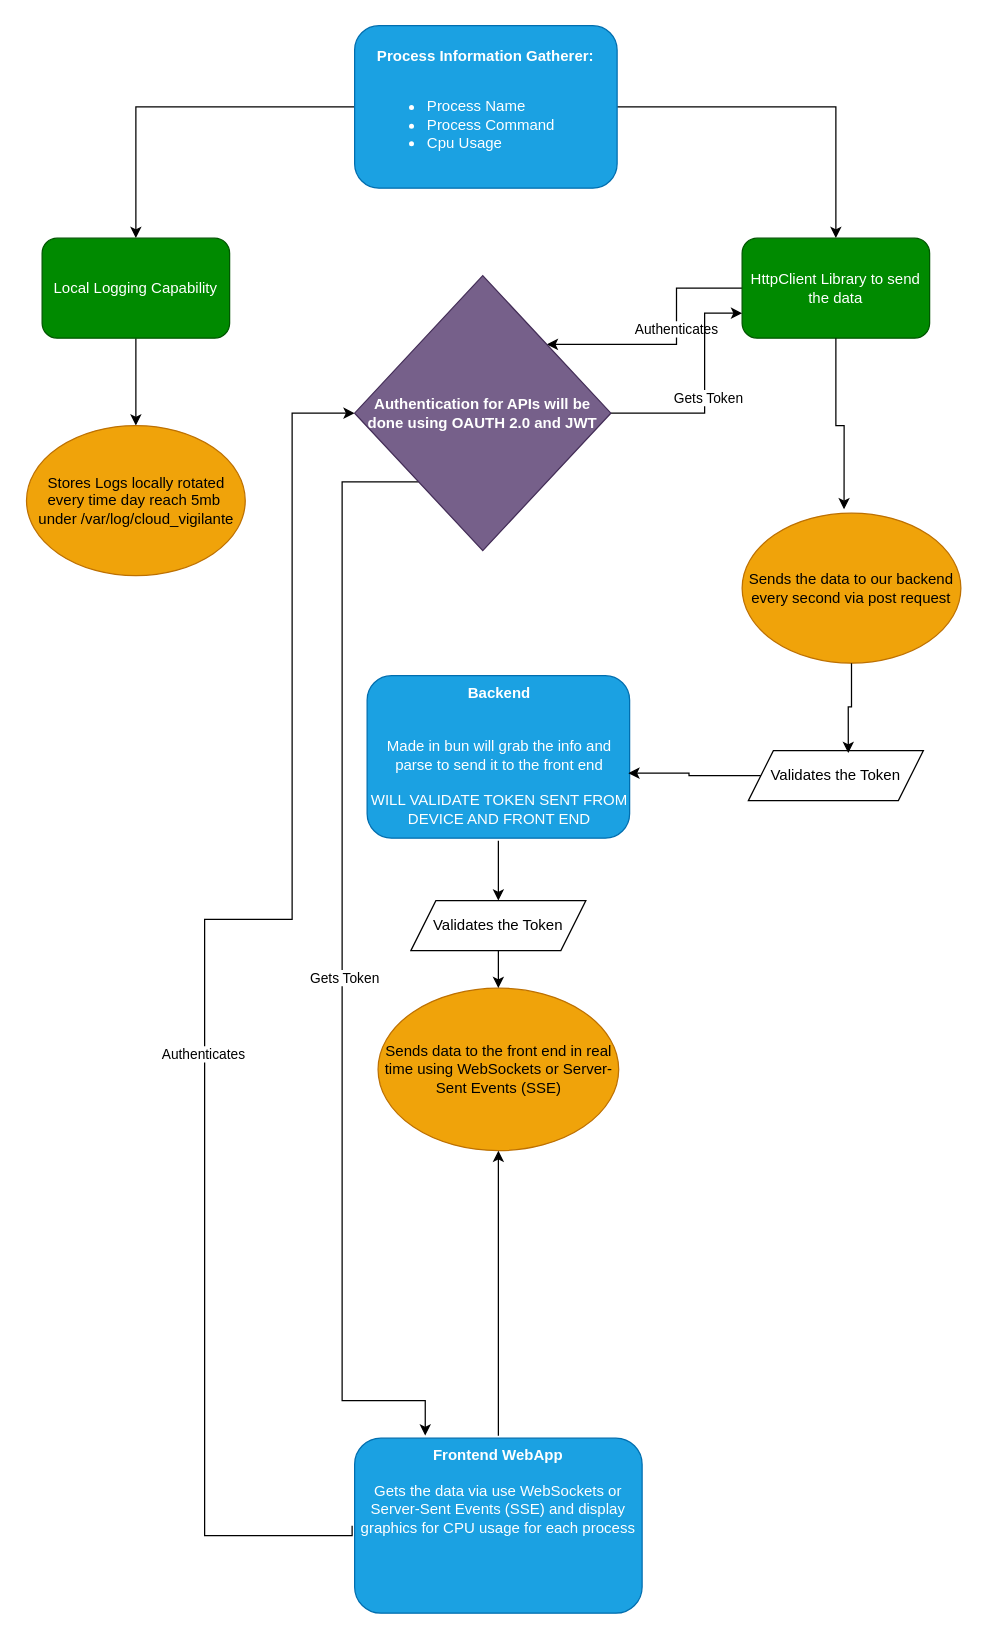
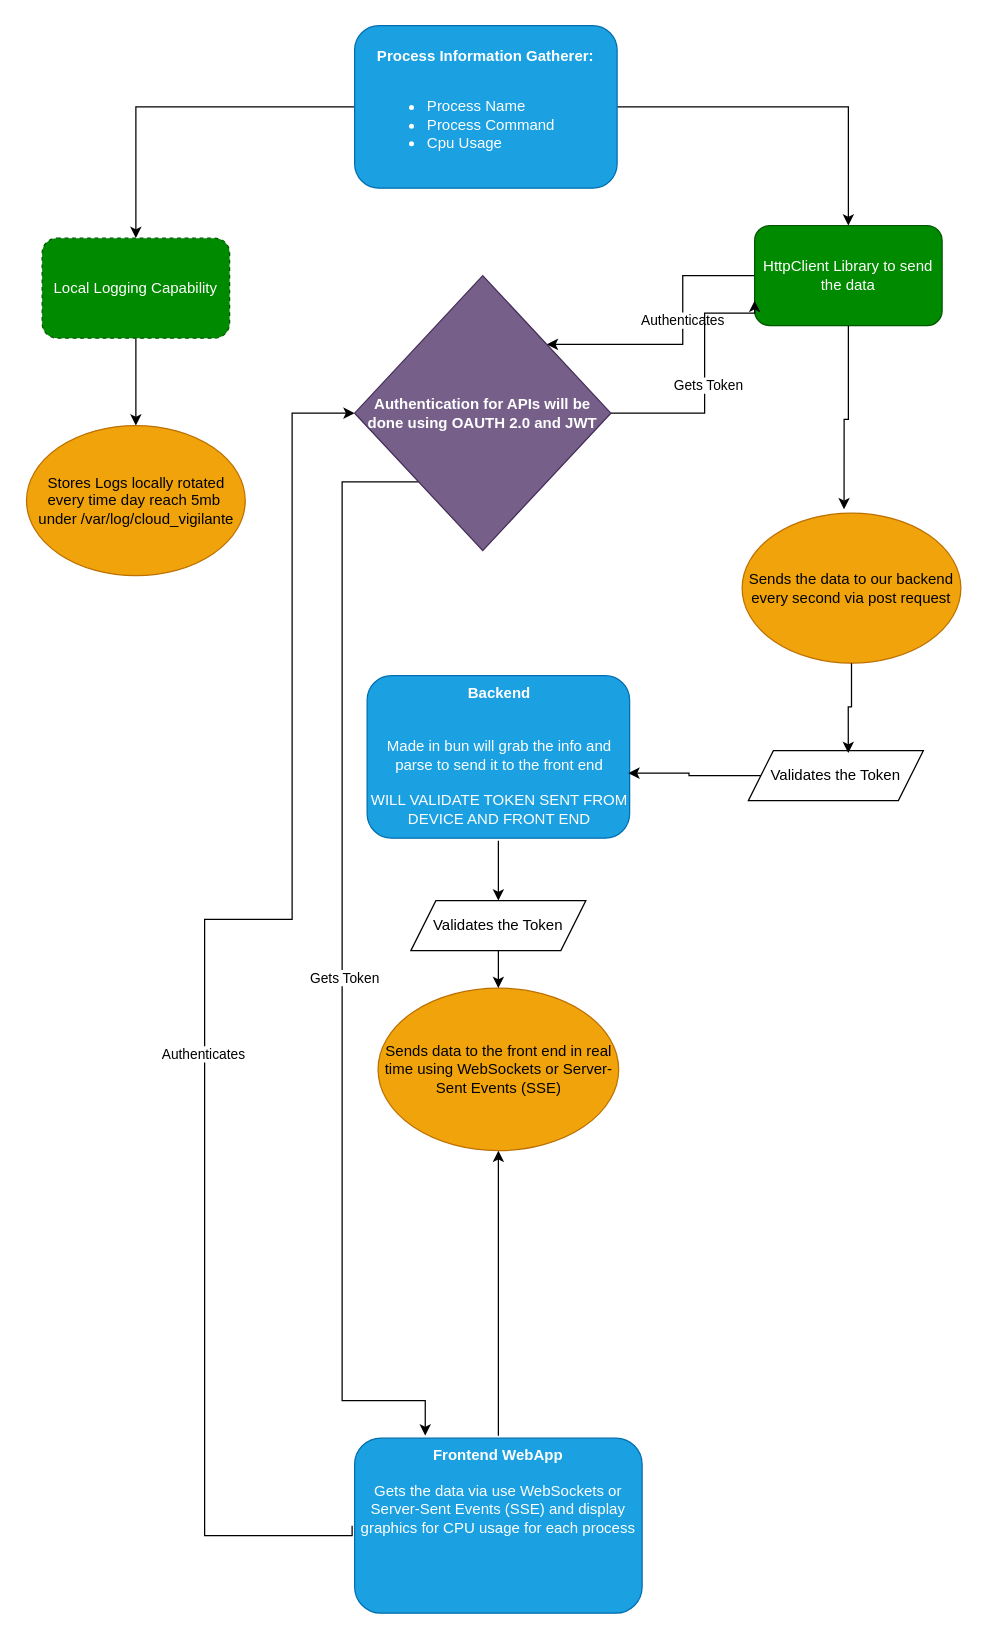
node "Local Logging Capability": style solid -> dashed
node "HttpClient Library to send the data": moved (836, 288) -> (848, 276)
